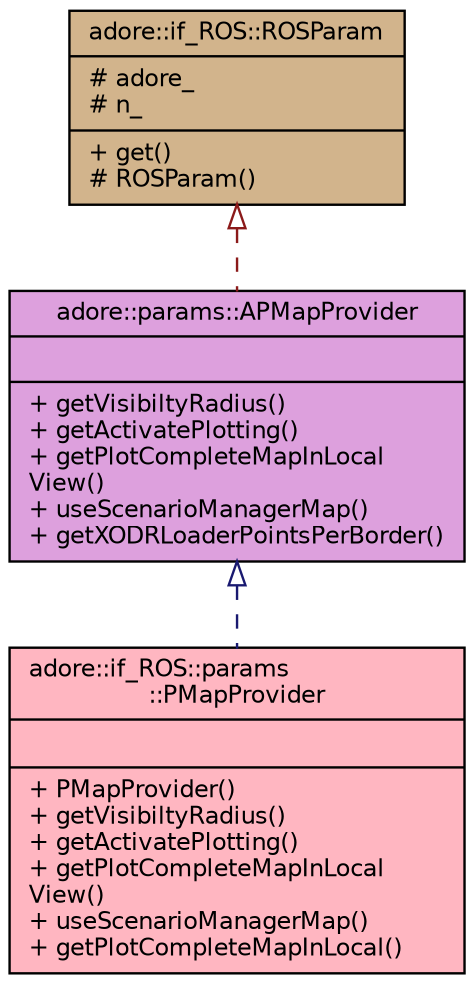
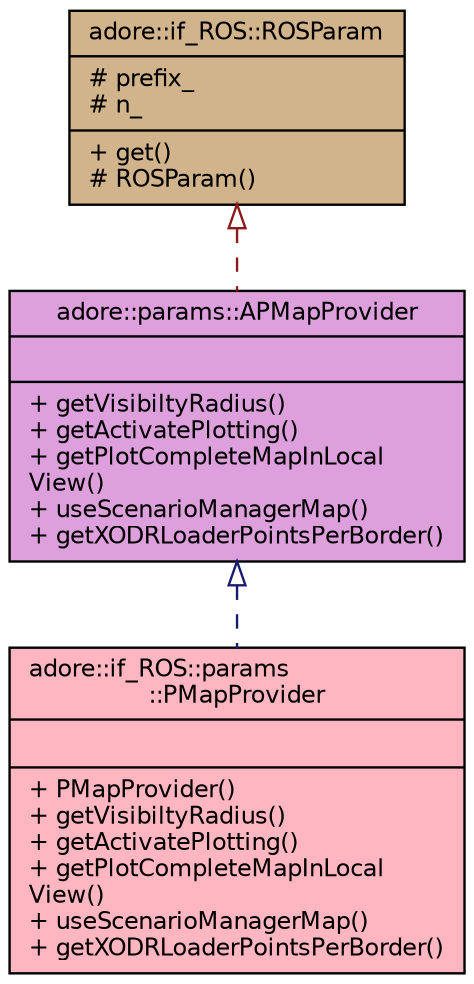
node "adore::if_ROS::ROSParam": text "# adore_" -> "# prefix_"
node "adore::if_ROS::params": text "+ getPlotCompleteMapInLocal()" -> "+ getXODRLoaderPointsPerBorder()"
